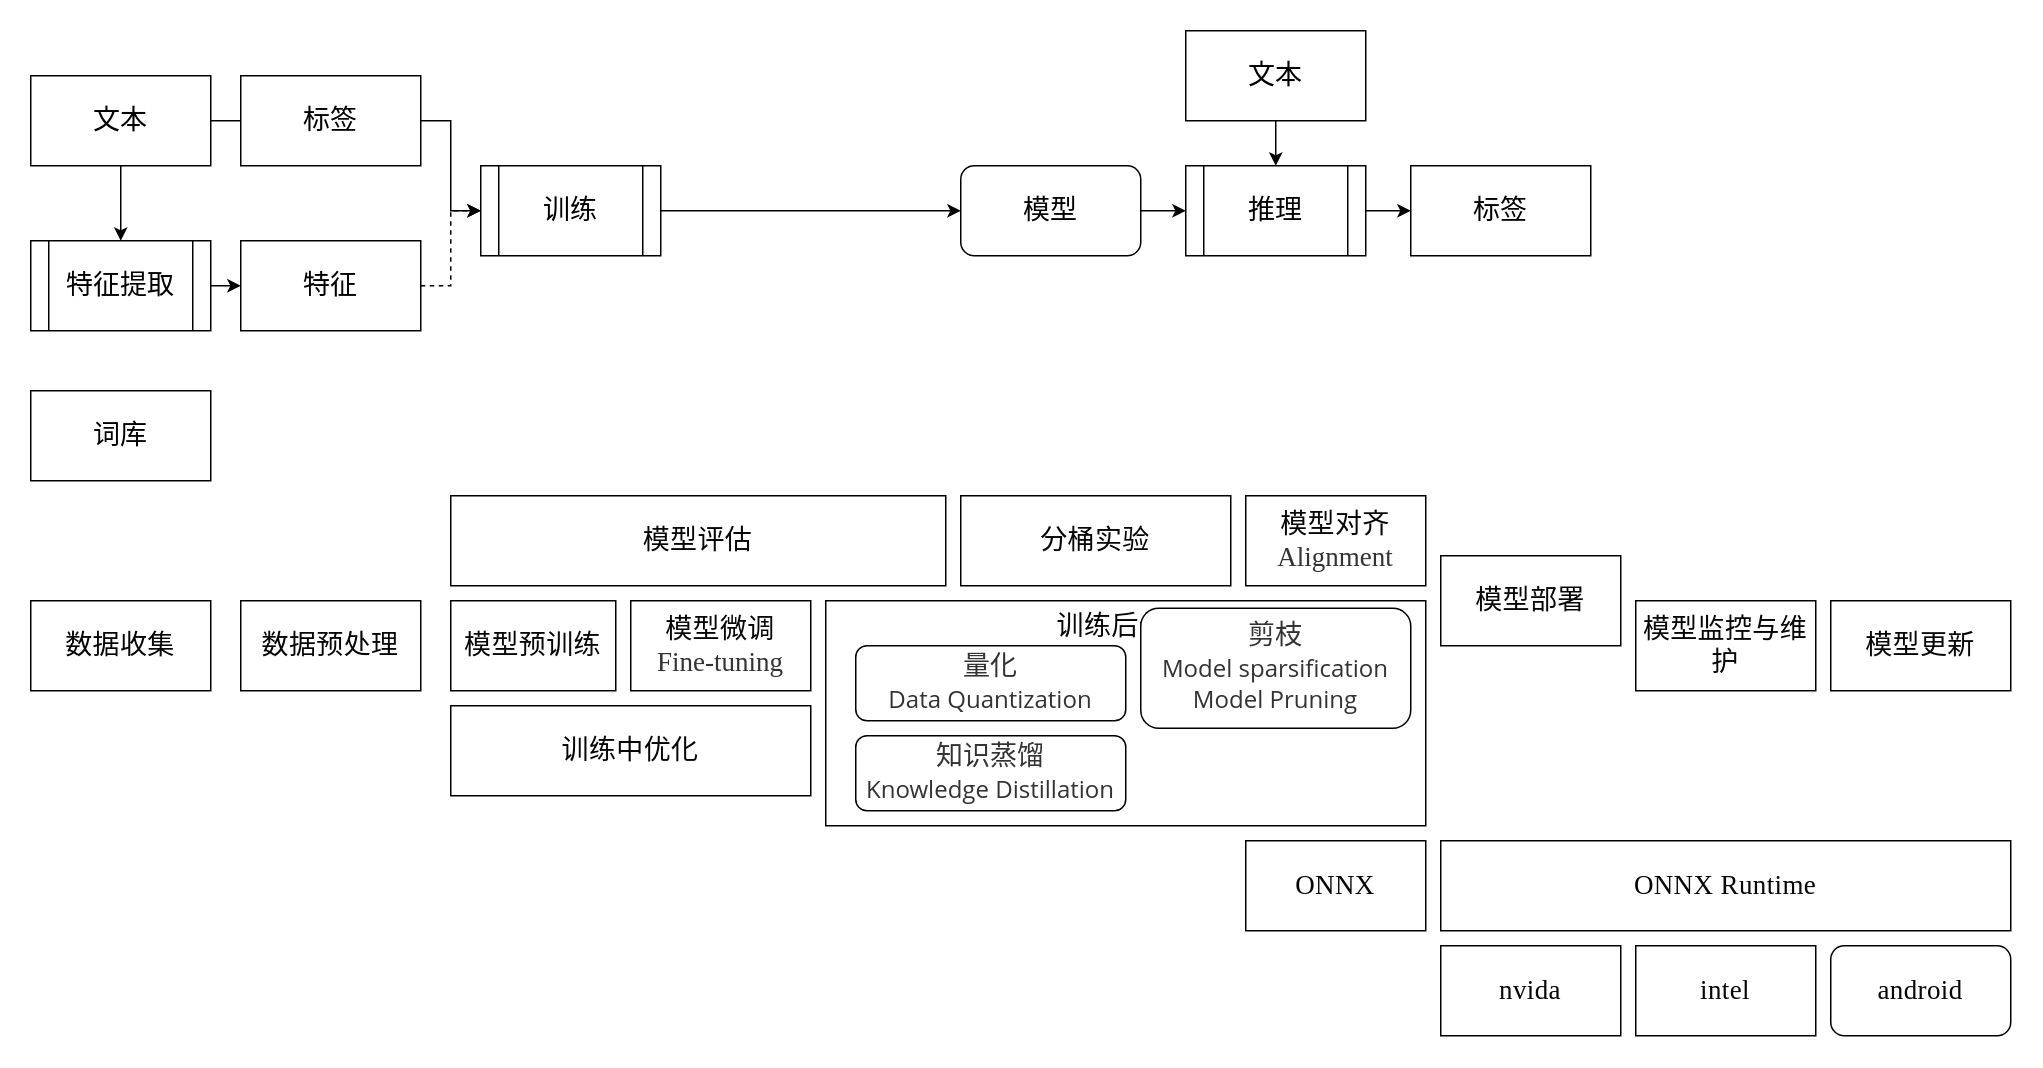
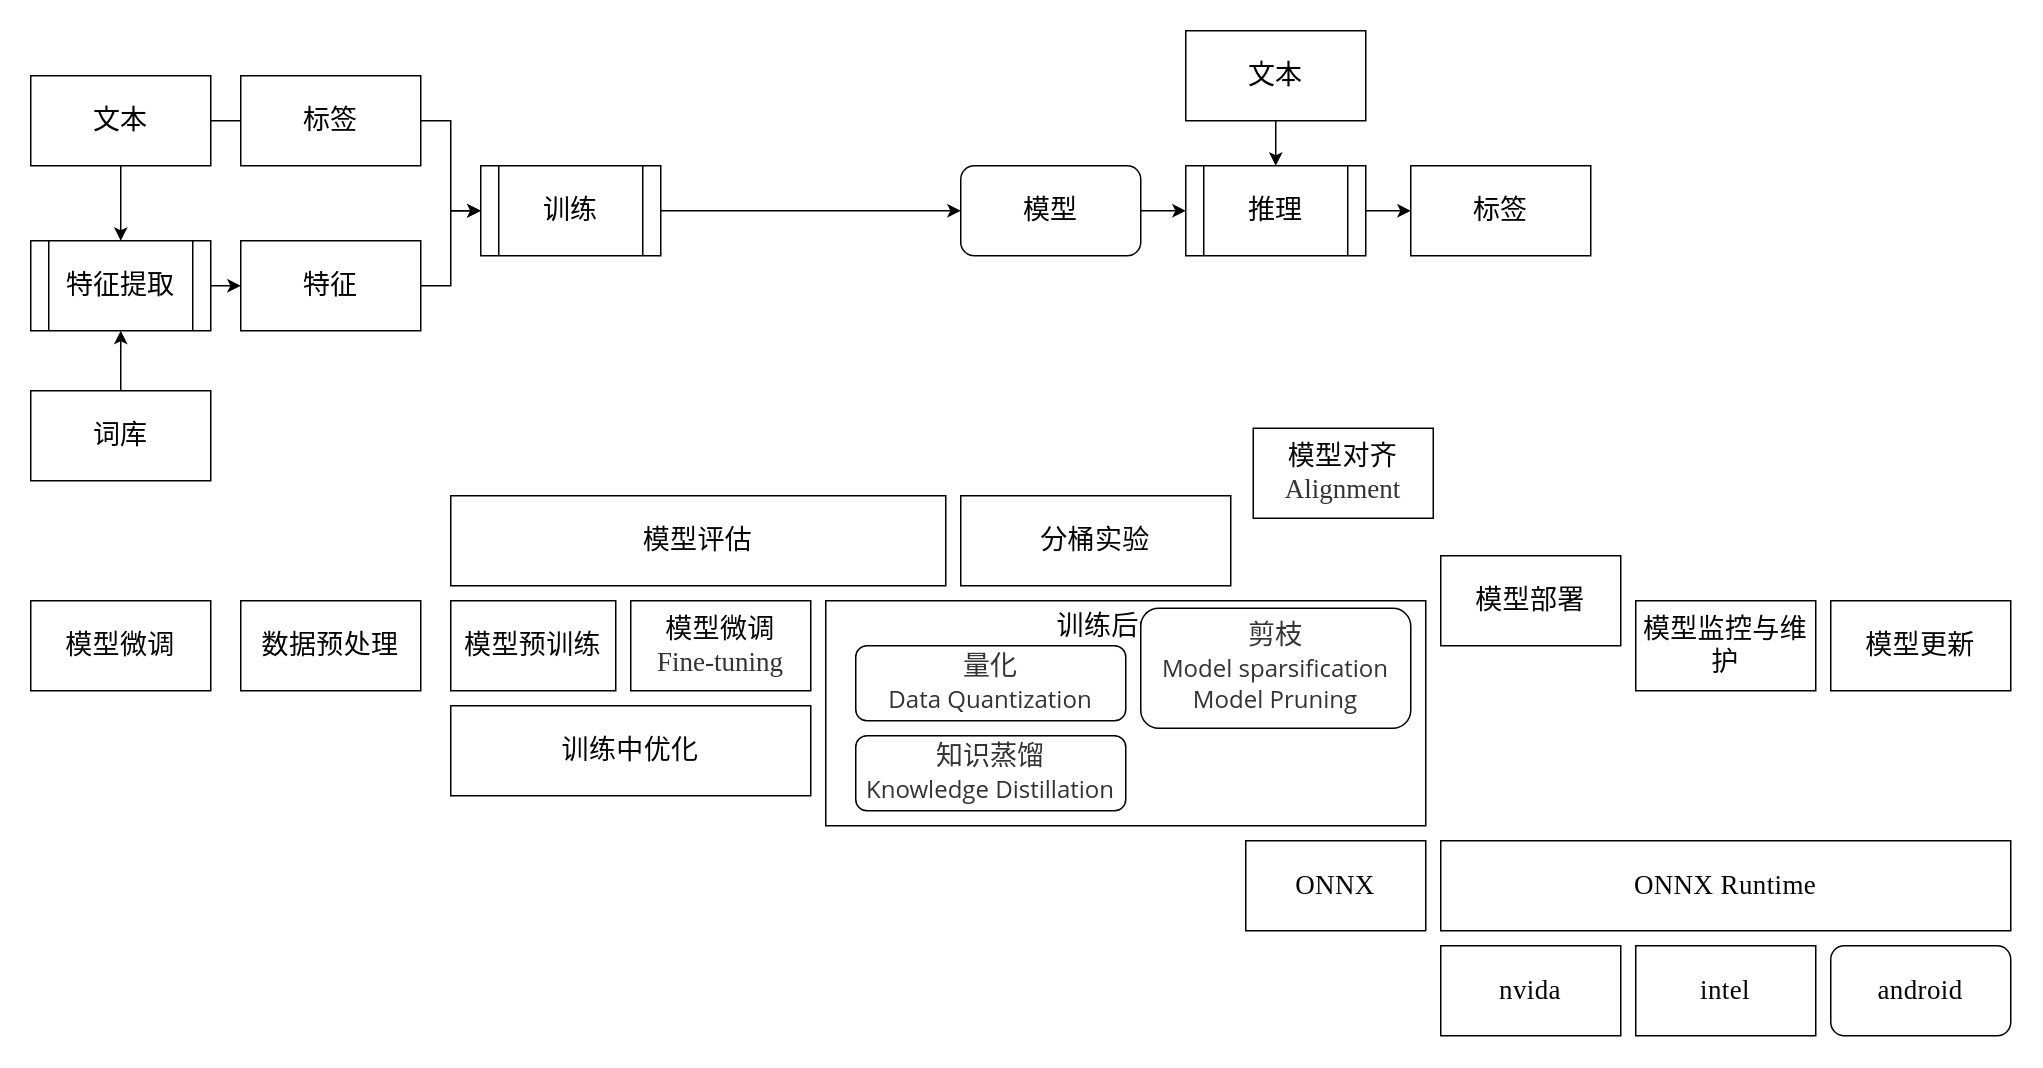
edge "特征" -> "训练": style dashed -> solid
edge "词库" -> "特征提取": added
node "模型对齐 Alignment": moved (1336, 541) -> (1343, 473)
node "数据收集": label "数据收集" -> "模型微调"
